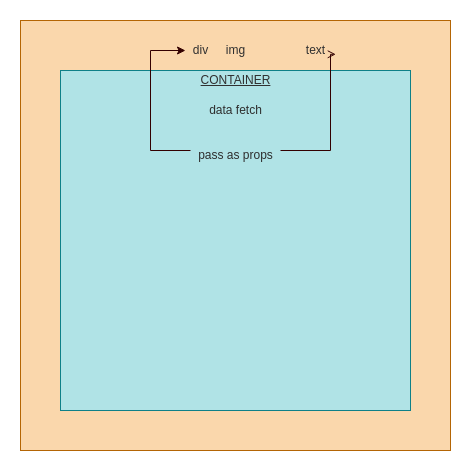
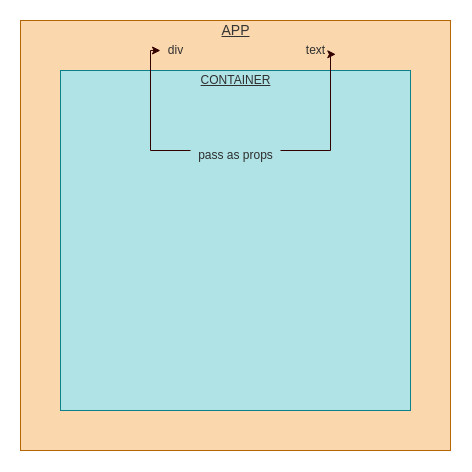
node "APP": added
node "div": moved (201, 51) -> (176, 51)
node "img": removed
edge "pass as props" -> "text": arrowhead open -> classic
node "data fetch": removed
